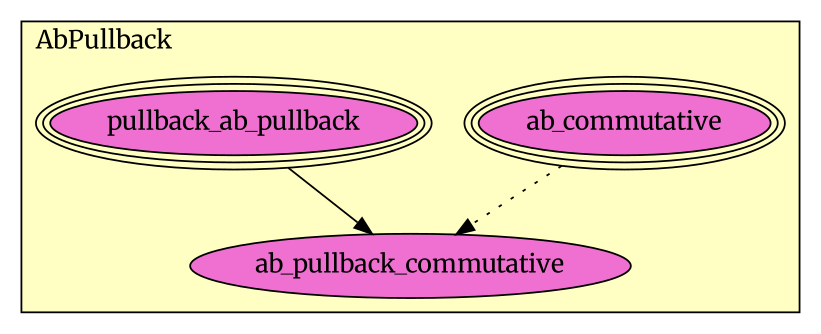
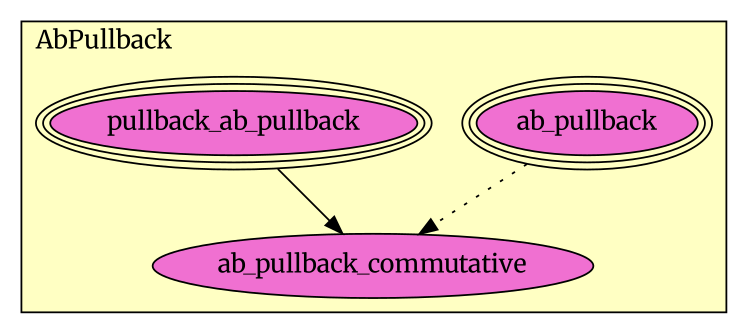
node "ab_commutative": label "ab_commutative" -> "ab_pullback"
